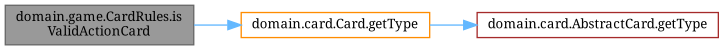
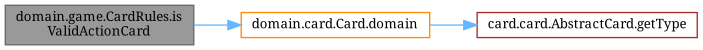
node "domain.card.Card.getType": label "domain.card.Card.getType" -> "domain.card.Card.domain"
node "domain.card.AbstractCard.getType": label "domain.card.AbstractCard.getType" -> "card.card.AbstractCard.getType"
